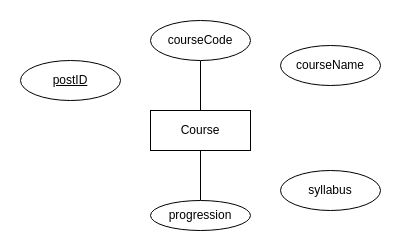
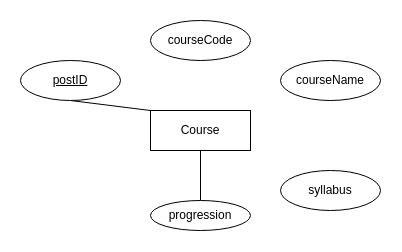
node "courseName": moved (331, 66) -> (331, 81)
edge "courseCode" -- "Course": removed
edge "postID" -- "Course": added
